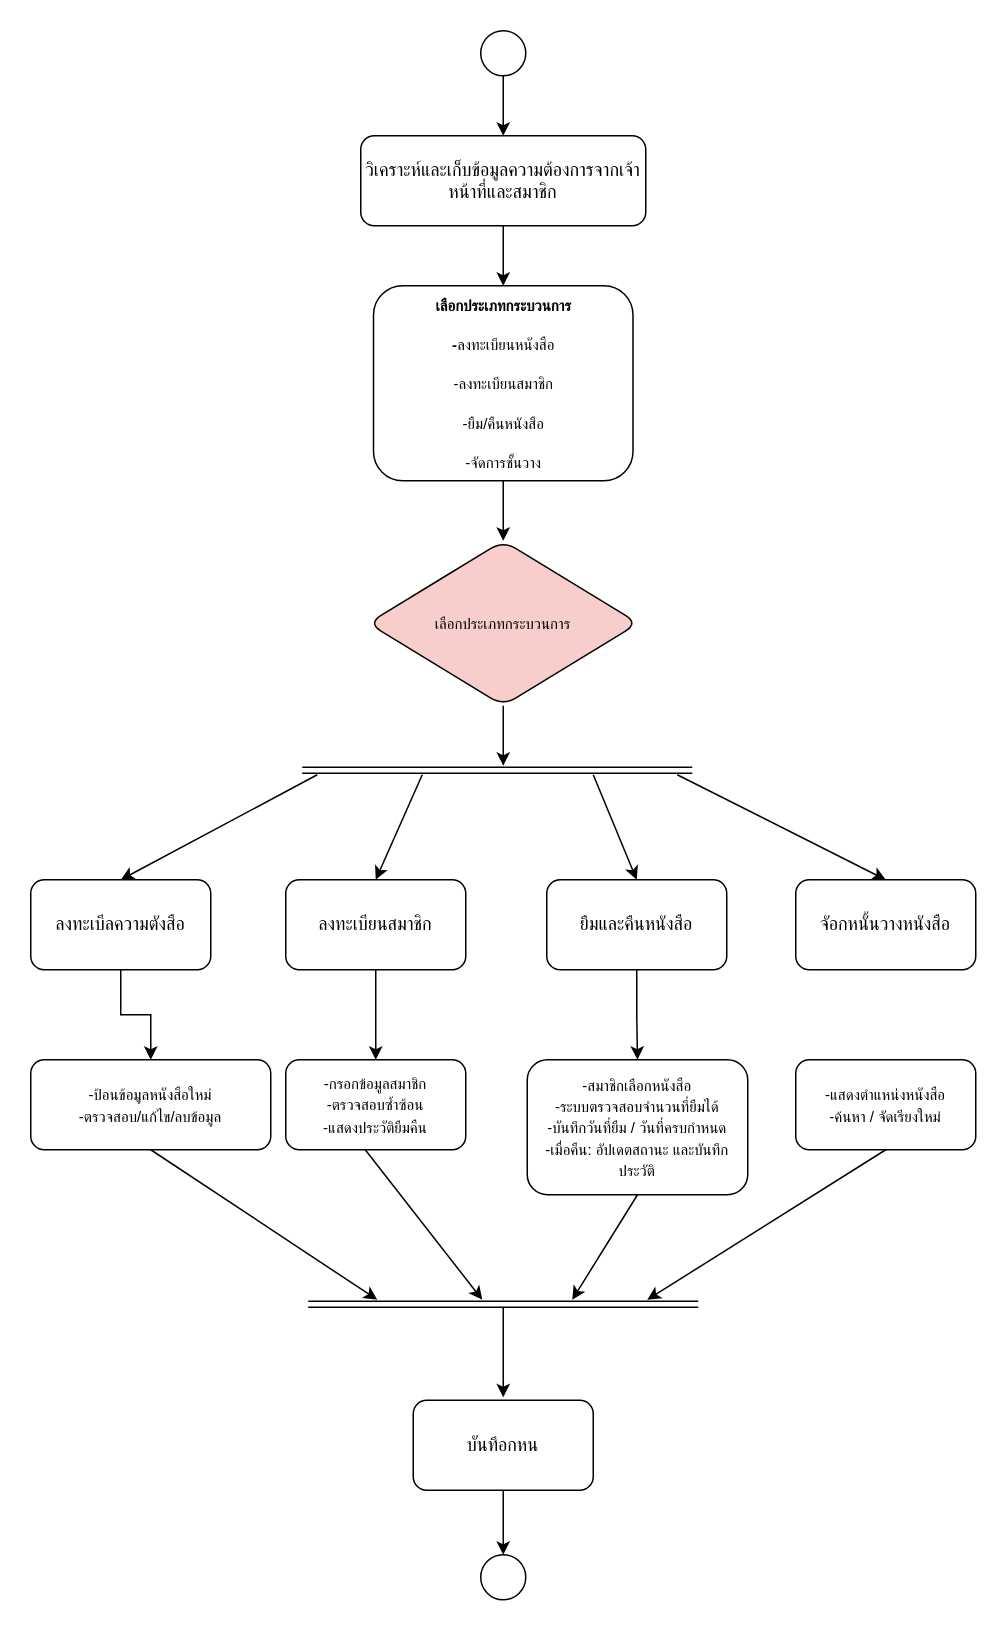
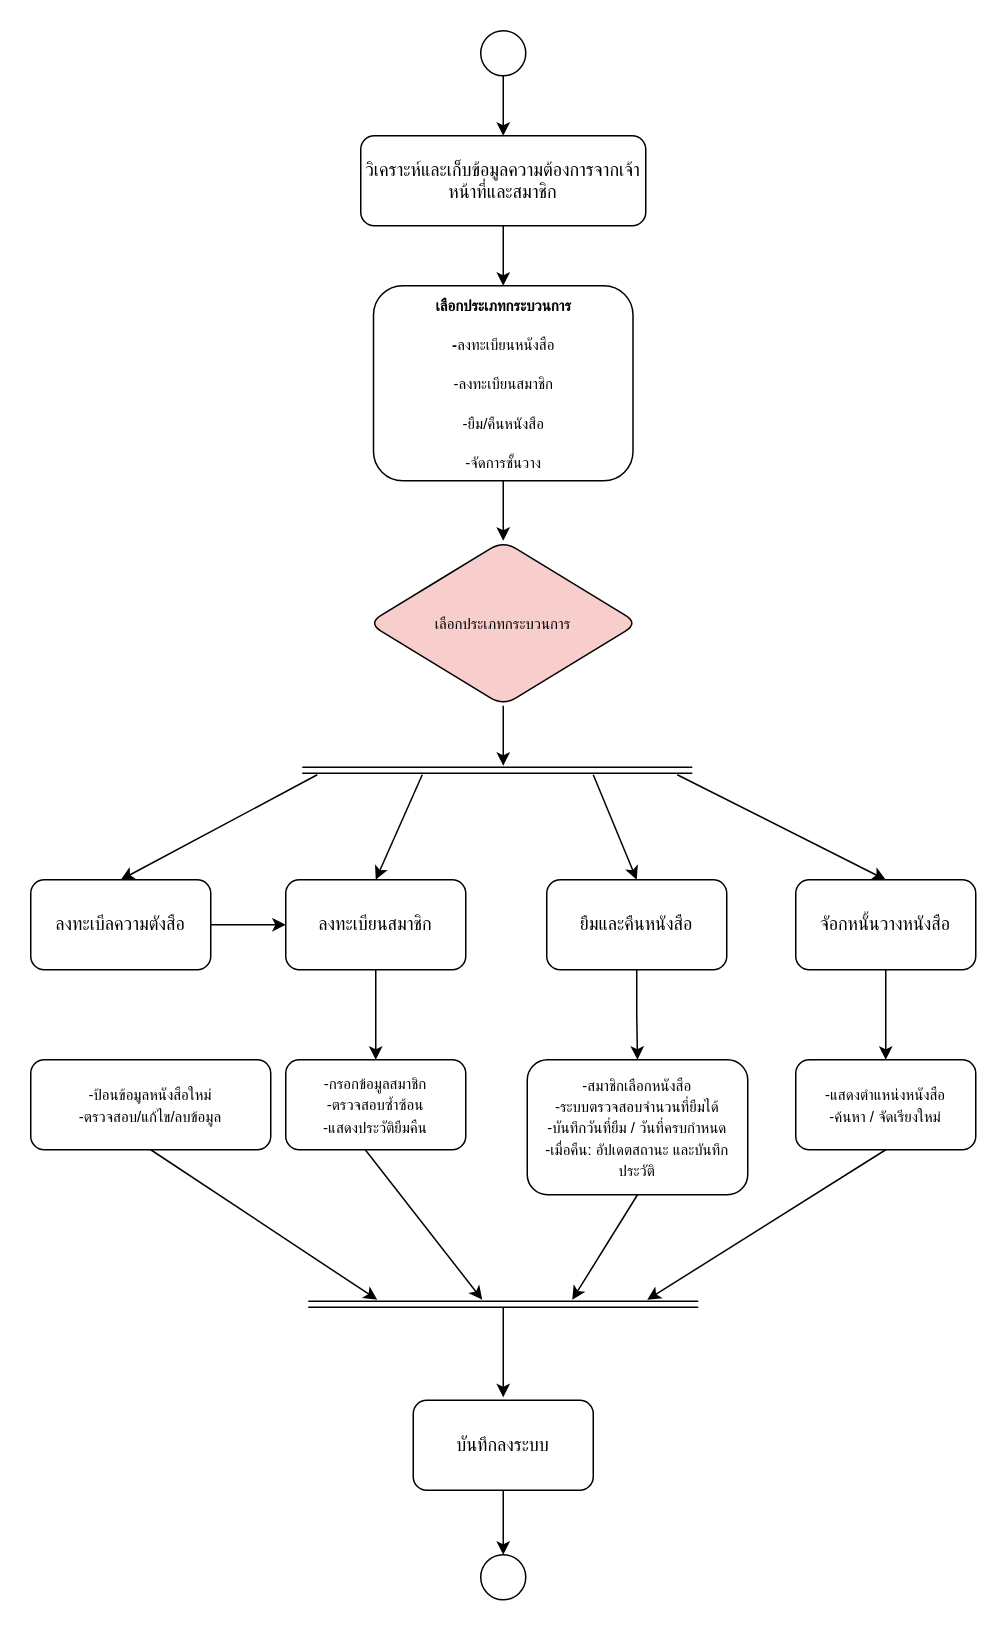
edge "จัอกหนั้นวางหนังสือ" -> "-แสดงตำแหน่งหนังสือ -ค้นหา / จัดเรียงใหม่": added
edge "ลงทะเบีลความตังสือ" -> "-ป้อนข้อมูลหนังสือใหม่ -ตรวจสอบ/แก้ไข/ลบข้อมูล": now "ลงทะเบีลความตังสือ" -> "ลงทะเบียนสมาชิก"
node "บันทึอกหน": label "บันทึอกหน" -> "บันทึกลงระบบ"
